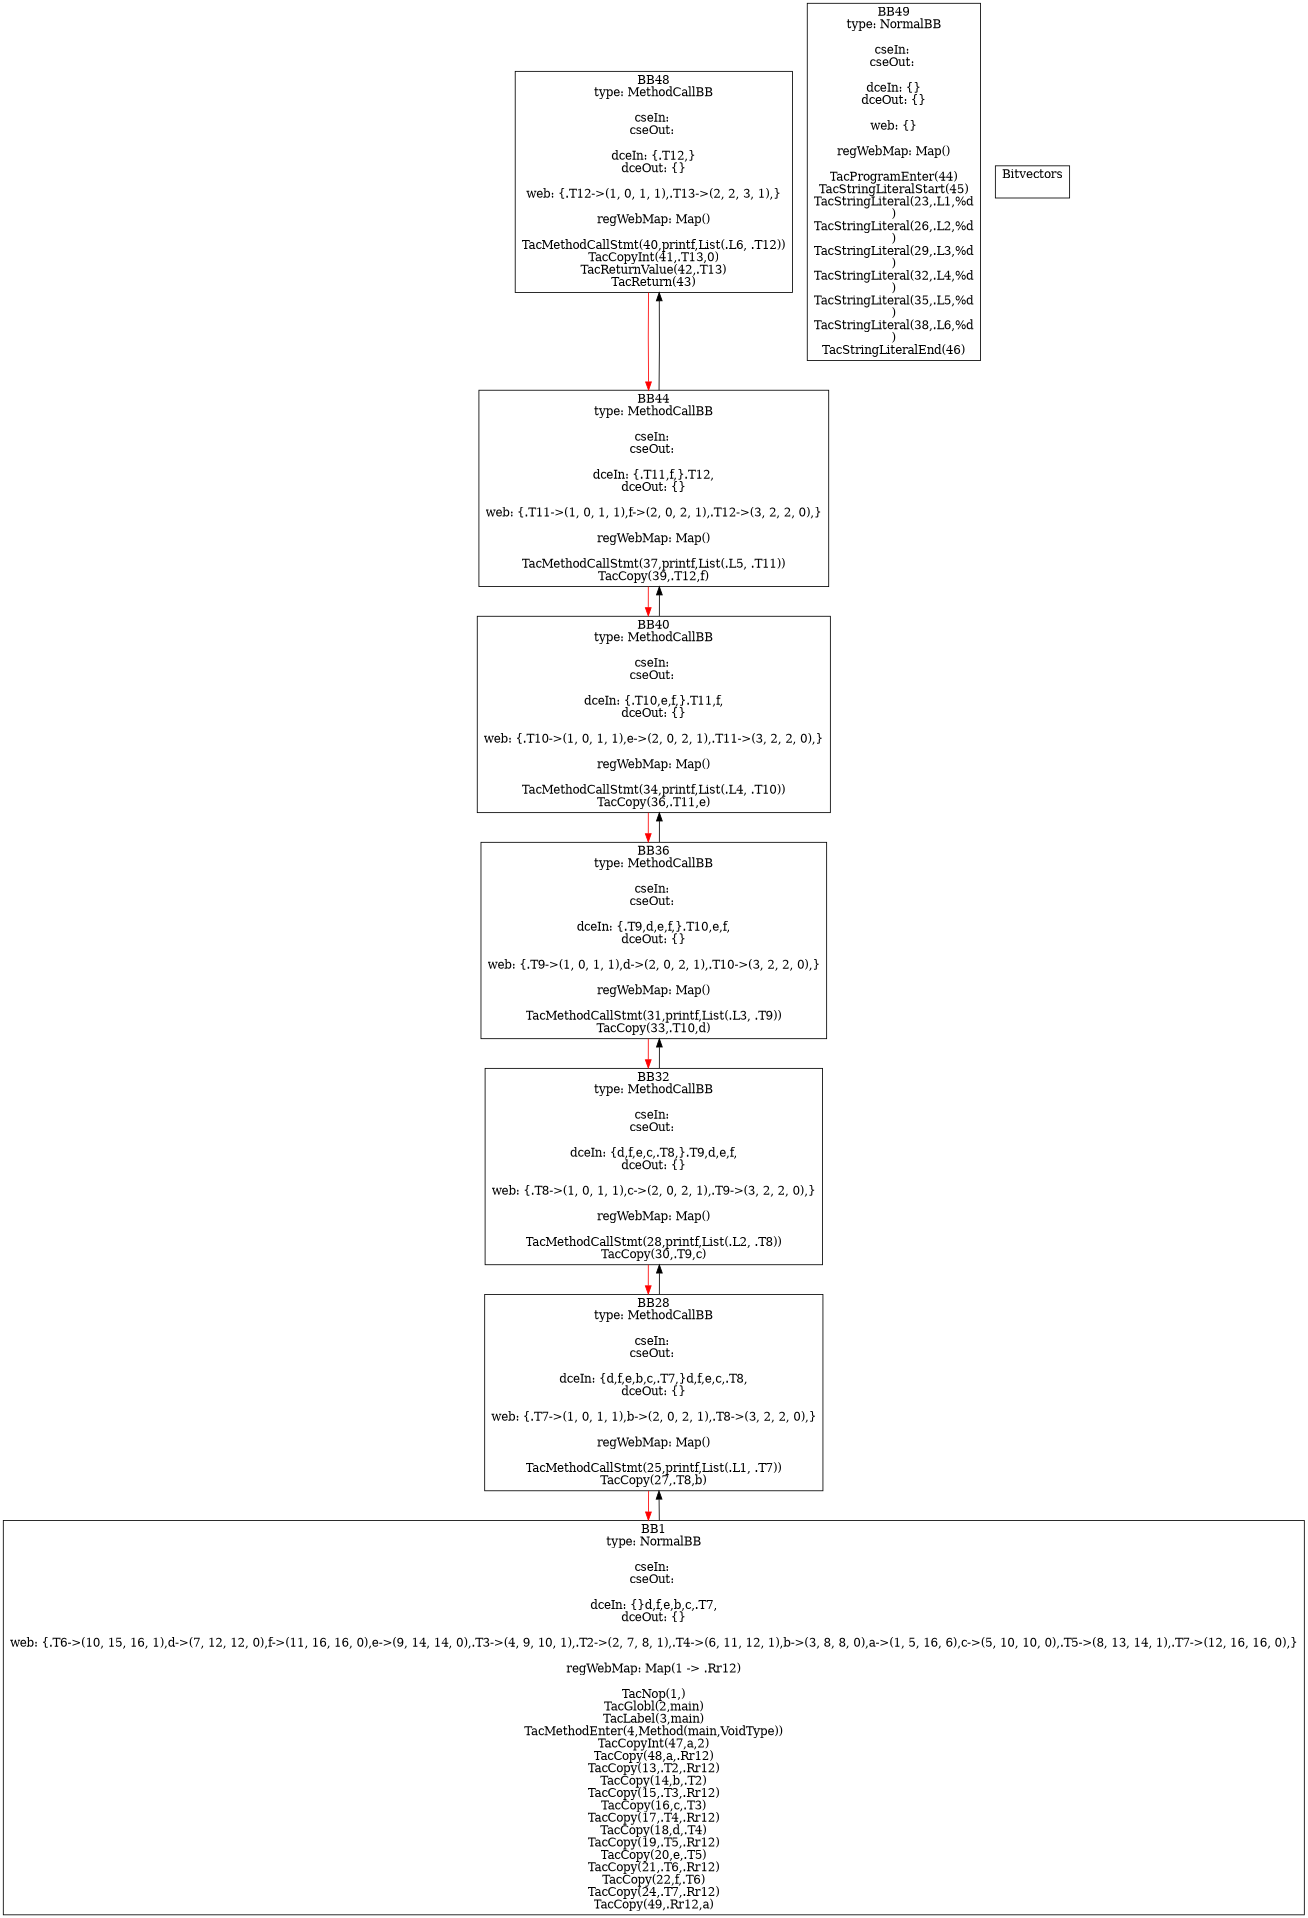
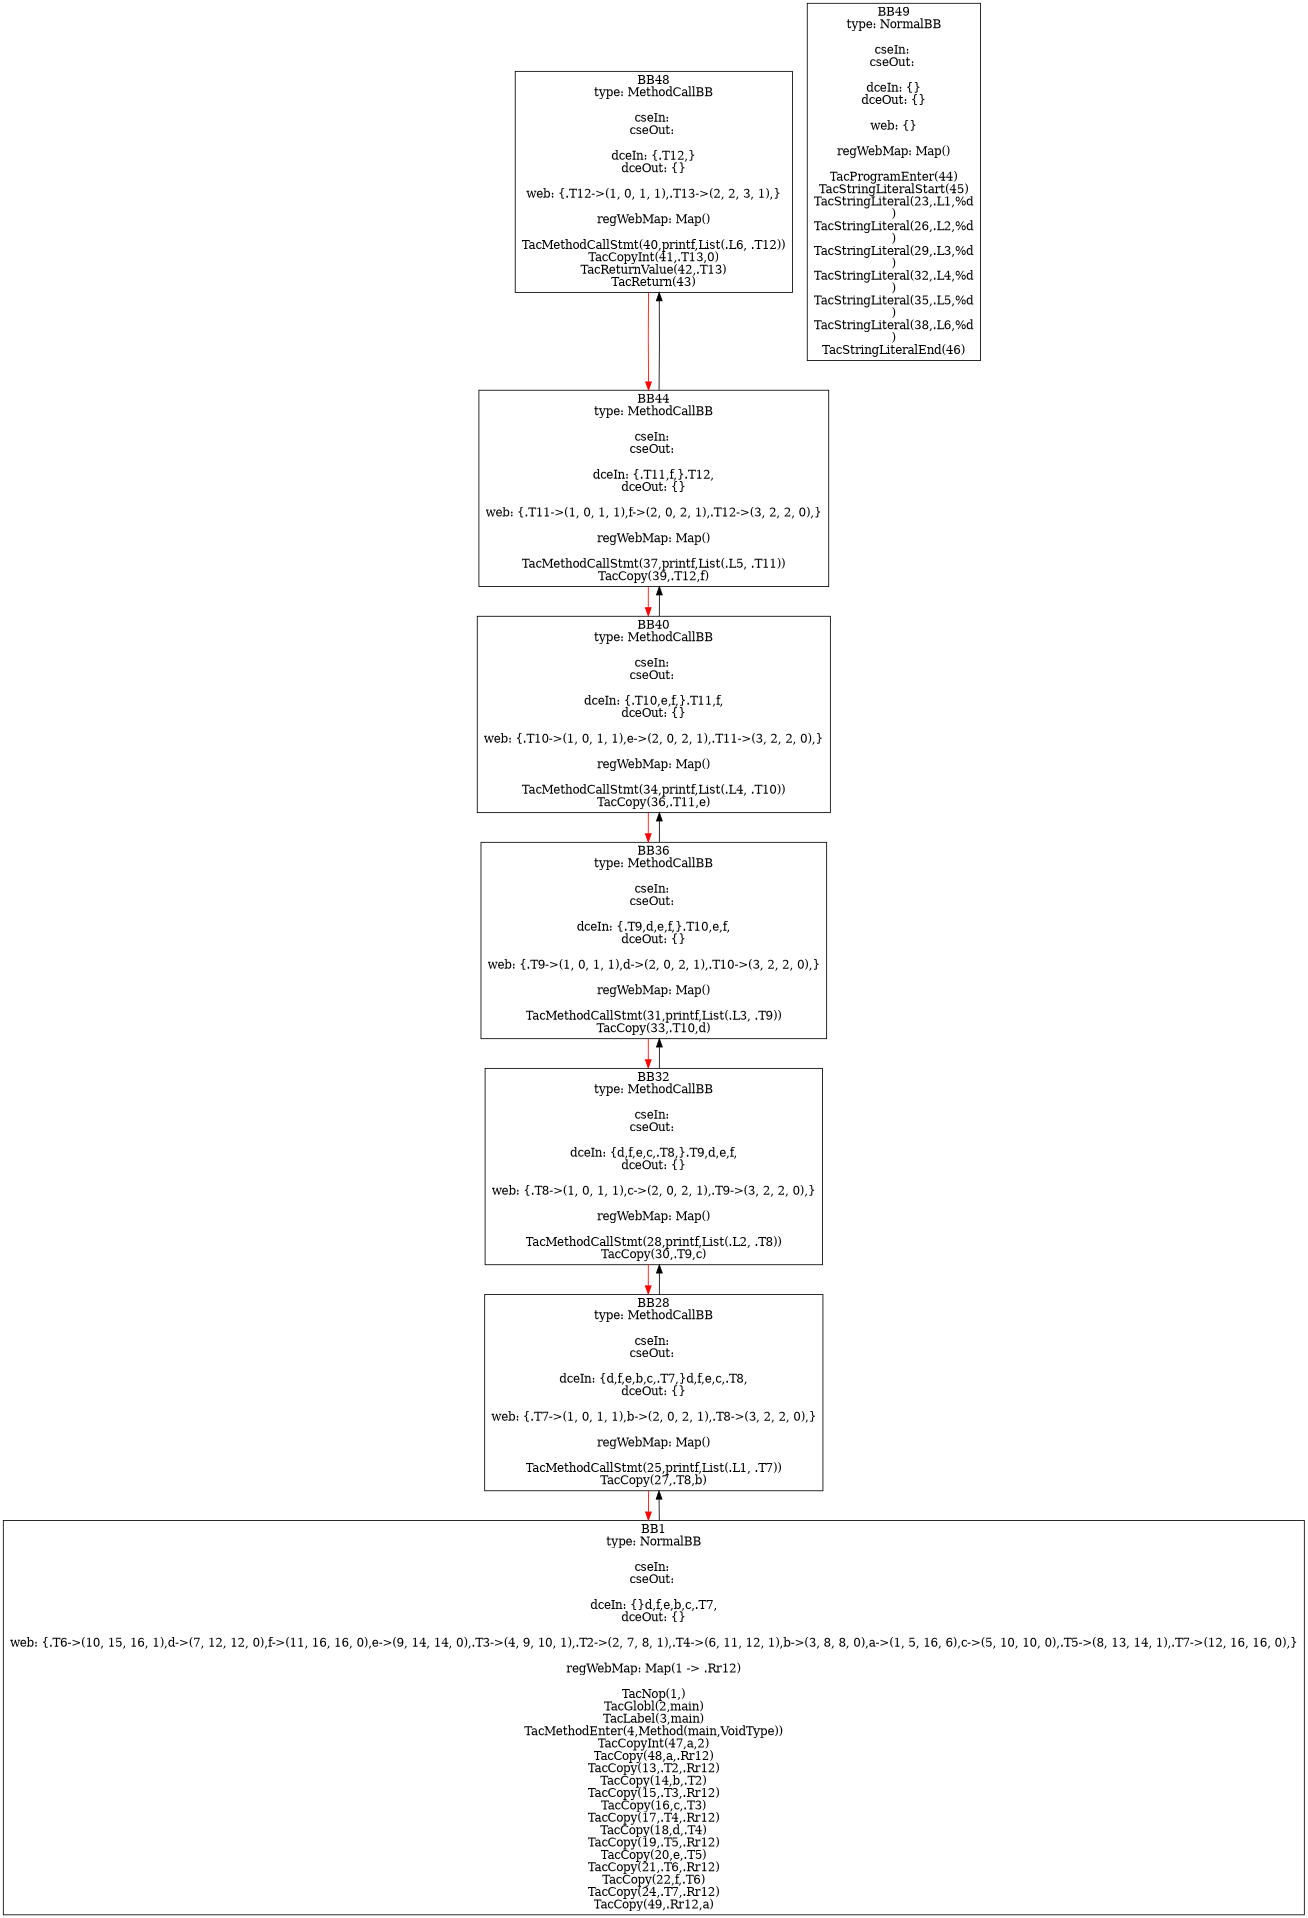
node "Bitvectors": removed
